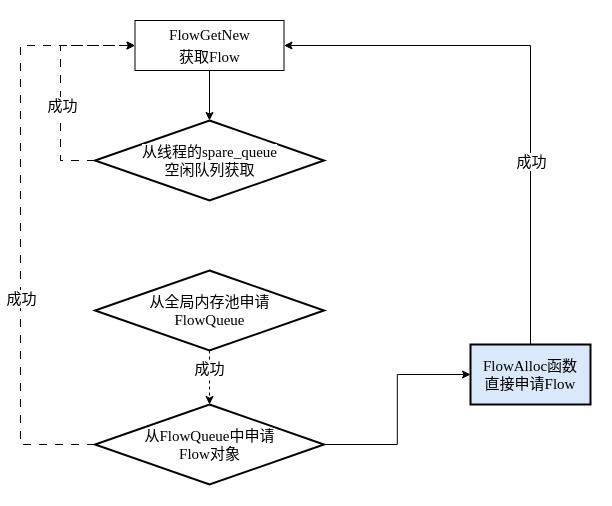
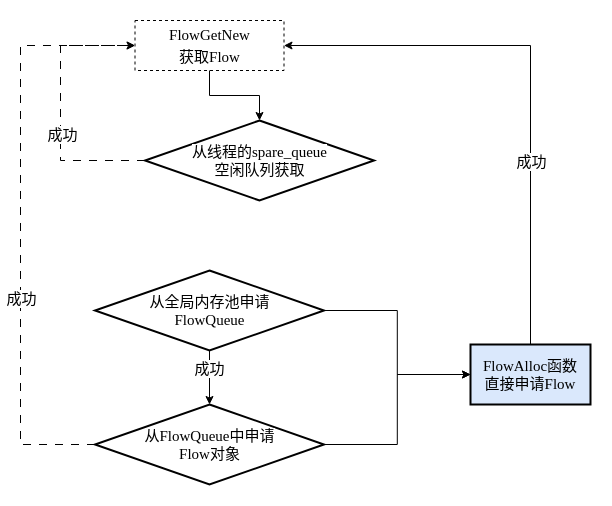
edge "从FlowQueue中申请 Flow对象" -> "FlowGetNew 获取Flow": arrowhead classic -> open
node "FlowGetNew 获取Flow": style solid -> dashed
node "从线程的spare_queue空闲队列获取": moved (210, 161) -> (260, 161)
edge "从全局内存池申请 FlowQueue" -> "FlowAlloc函数 直接申请Flow": added
edge "从全局内存池申请 FlowQueue" -> "从FlowQueue中申请 Flow对象": style dashed -> solid
